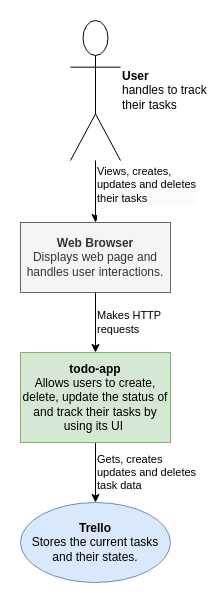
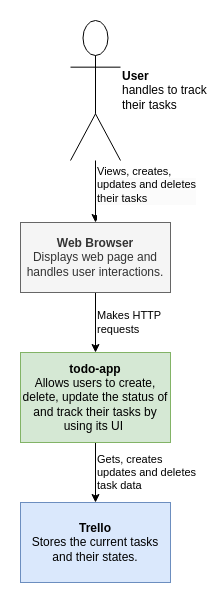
node "Trello Stores the current tasks and their states.": shape ellipse -> rectangle
